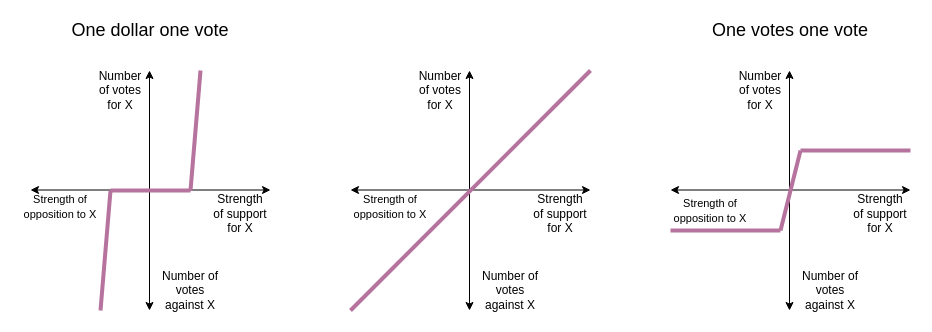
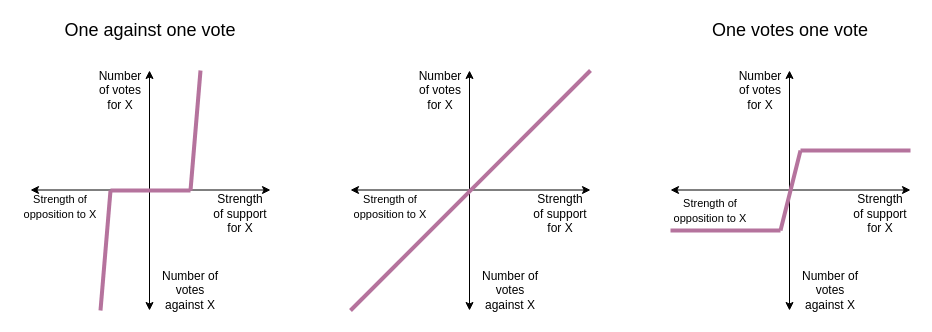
node "One dollar one vote": label "One dollar one vote" -> "One against one vote"
